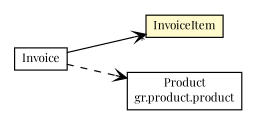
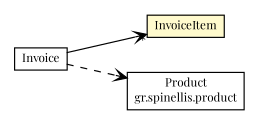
node "Product": text "gr.product.product" -> "gr.spinellis.product"
